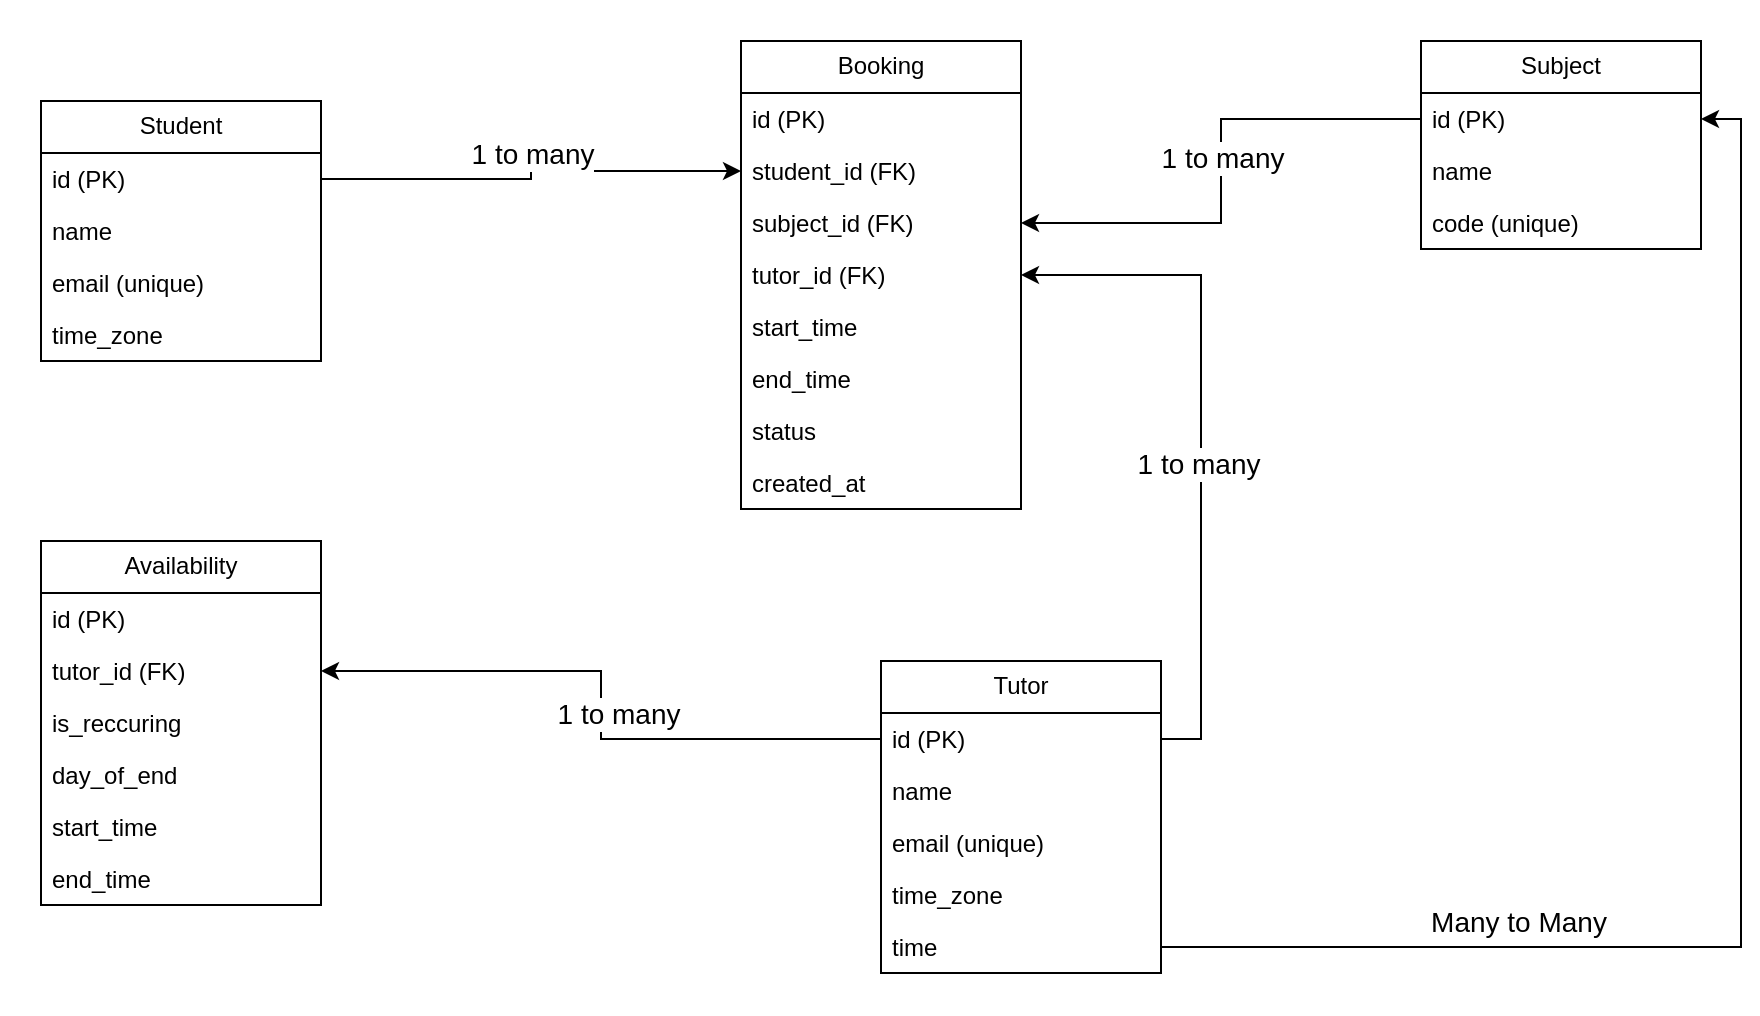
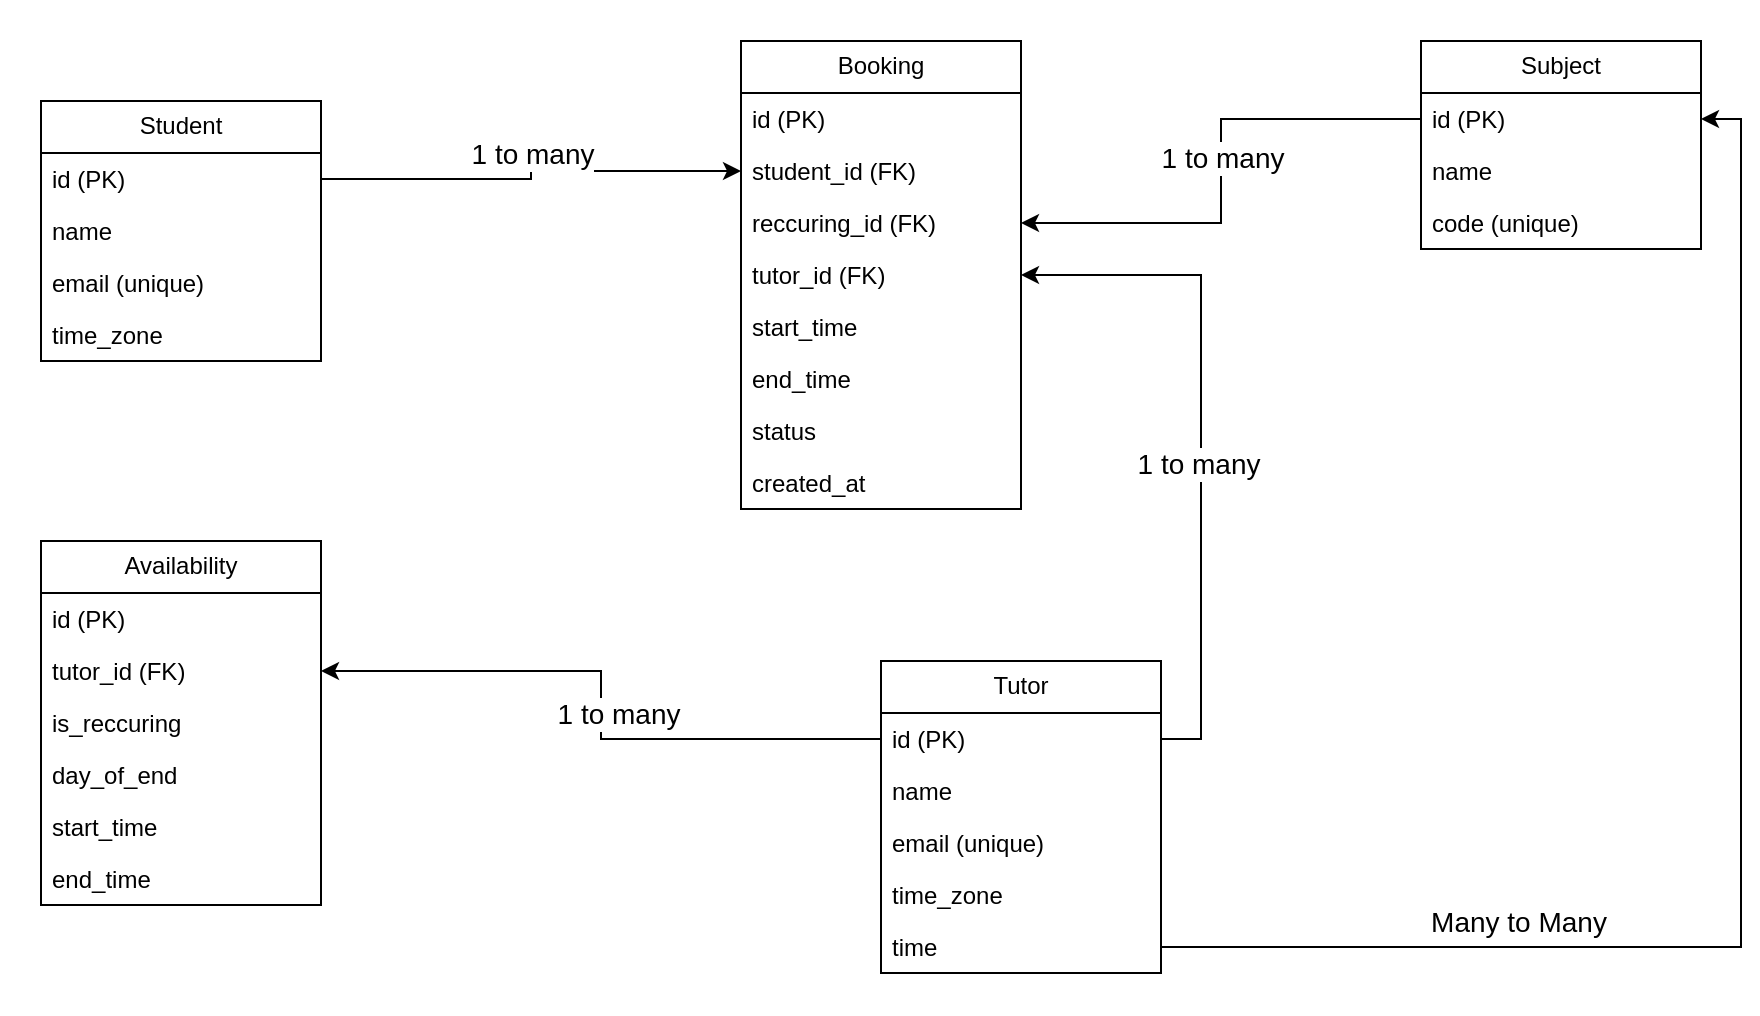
node "subject_id (FK)": label "subject_id (FK)" -> "reccuring_id (FK)"
